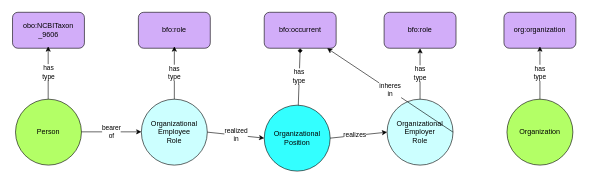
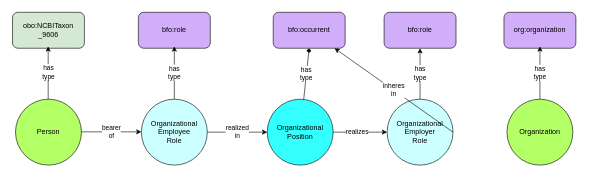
node "obo:NCBITaxon _9606": fillcolor #d2adf9 -> #d5e8d4
node "bfo:occurrent": moved (300, 30) -> (309, 30)
node "Organizational Position": moved (297, 138) -> (300, 132)
